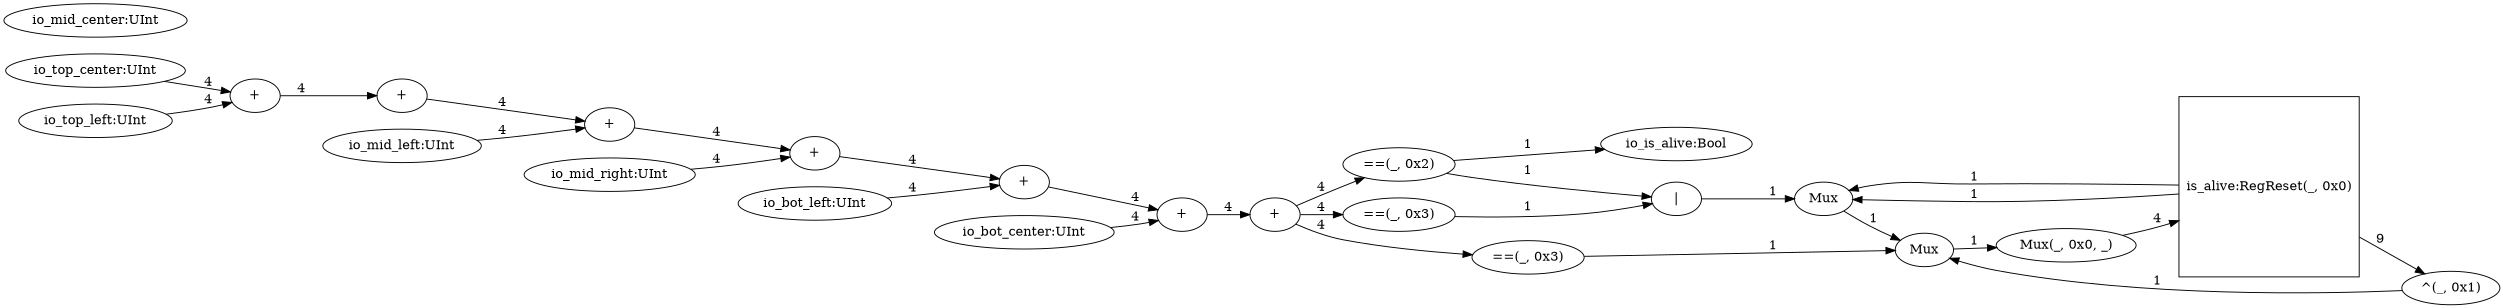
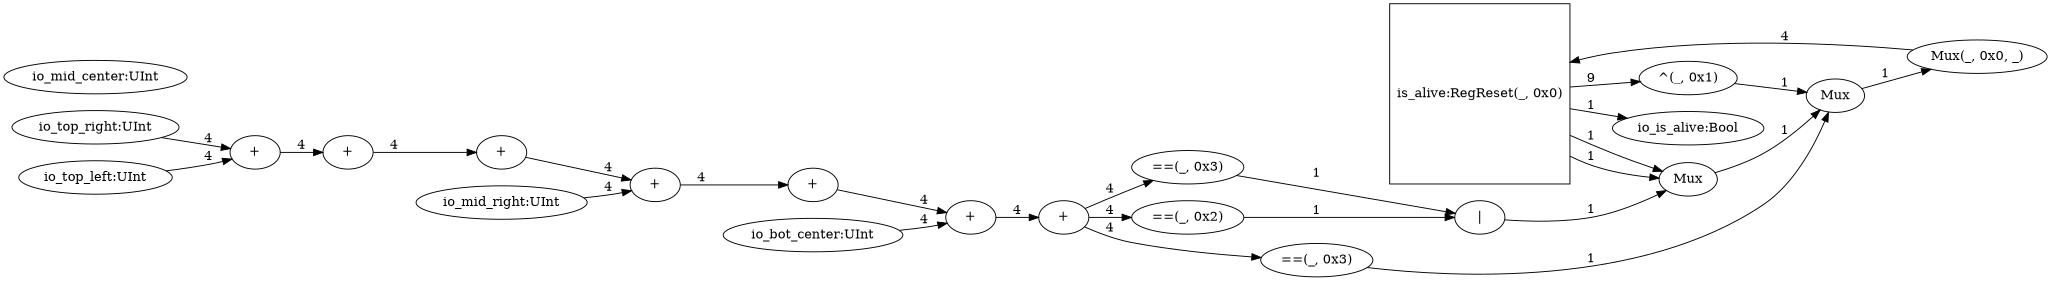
node "io_top_center:UInt": label "io_top_center:UInt" -> "io_top_right:UInt"
node "io_mid_left:UInt": removed
edge "==(_, 0x2)" -> "io_is_alive:Bool": now "is_alive:RegReset(_, 0x0)" -> "io_is_alive:Bool"
node "io_bot_left:UInt": removed
